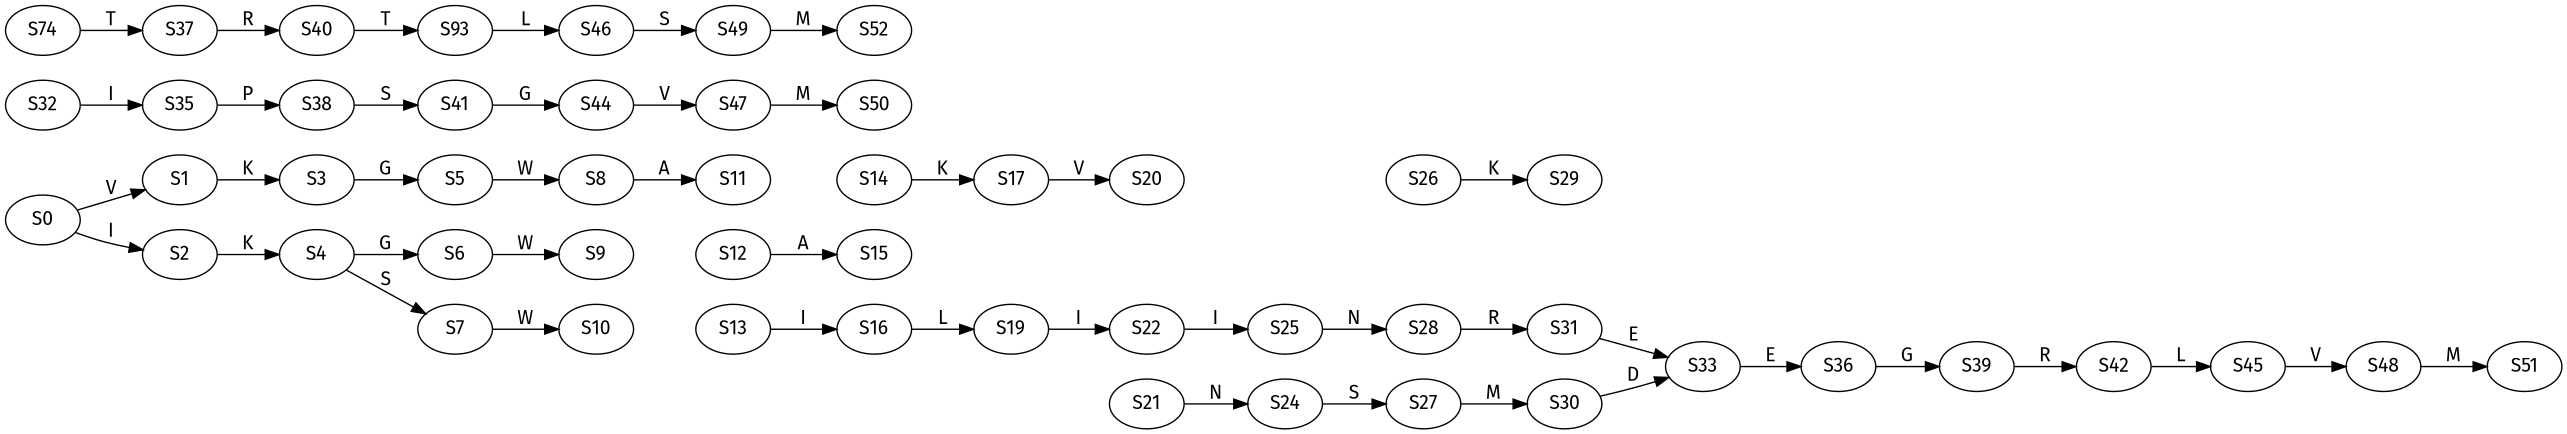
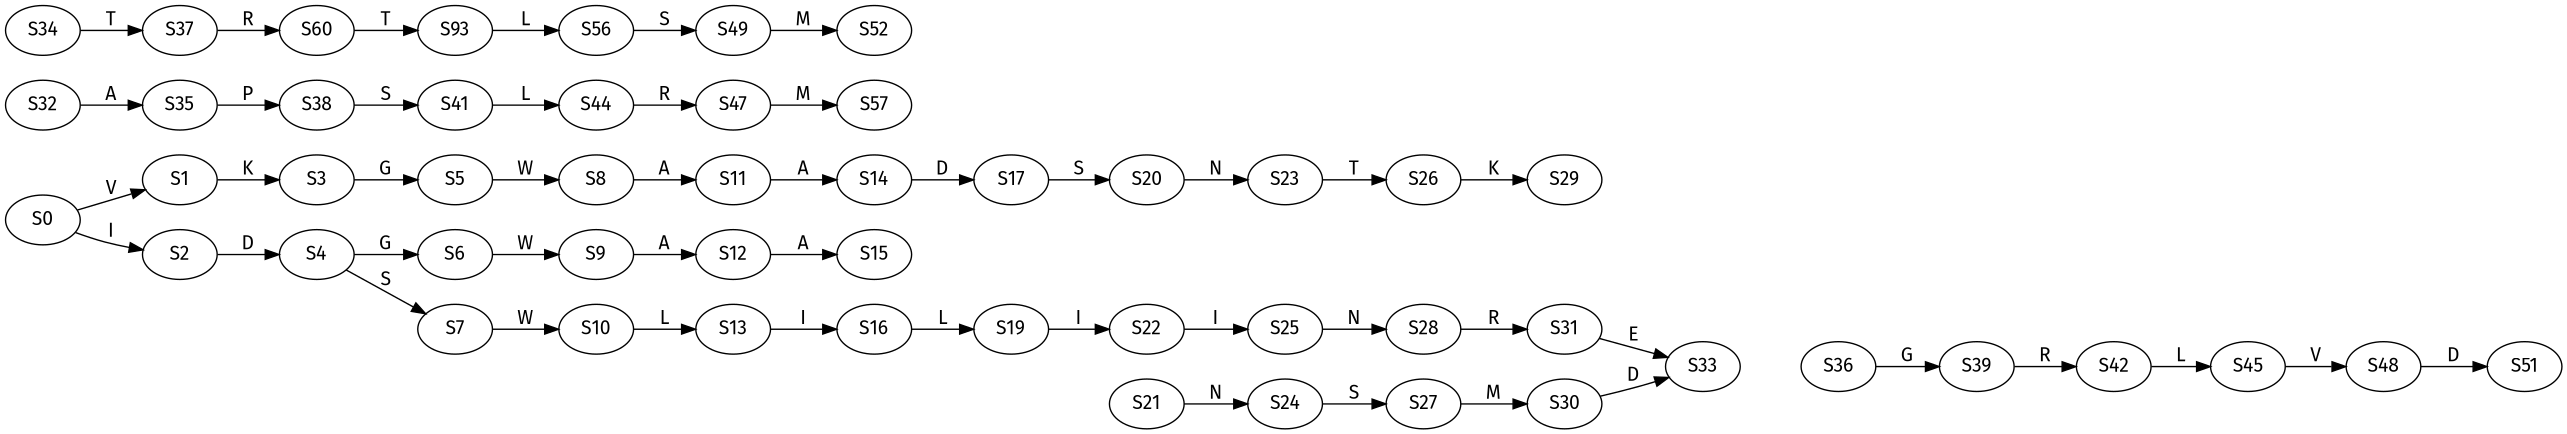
node "S74": label "S74" -> "S34"
node "S40": label "S40" -> "S60"
node "S46": label "S46" -> "S56"
edge "S32" -> "S35": label "I" -> "A"
edge "S41" -> "S44": label "G" -> "L"
edge "S44" -> "S47": label "V" -> "R"
node "S50": label "S50" -> "S57"
edge "S14" -> "S17": label "K" -> "D"
edge "S17" -> "S20": label "V" -> "S"
edge "S11" -> "S14": added, label "A"
node "S23": added
edge "S2" -> "S4": label "K" -> "D"
edge "S9" -> "S12": added, label "A"
edge "S10" -> "S13": added, label "L"
edge "S48" -> "S51": label "M" -> "D"
edge "S33" -> "S36": removed, label "E"
